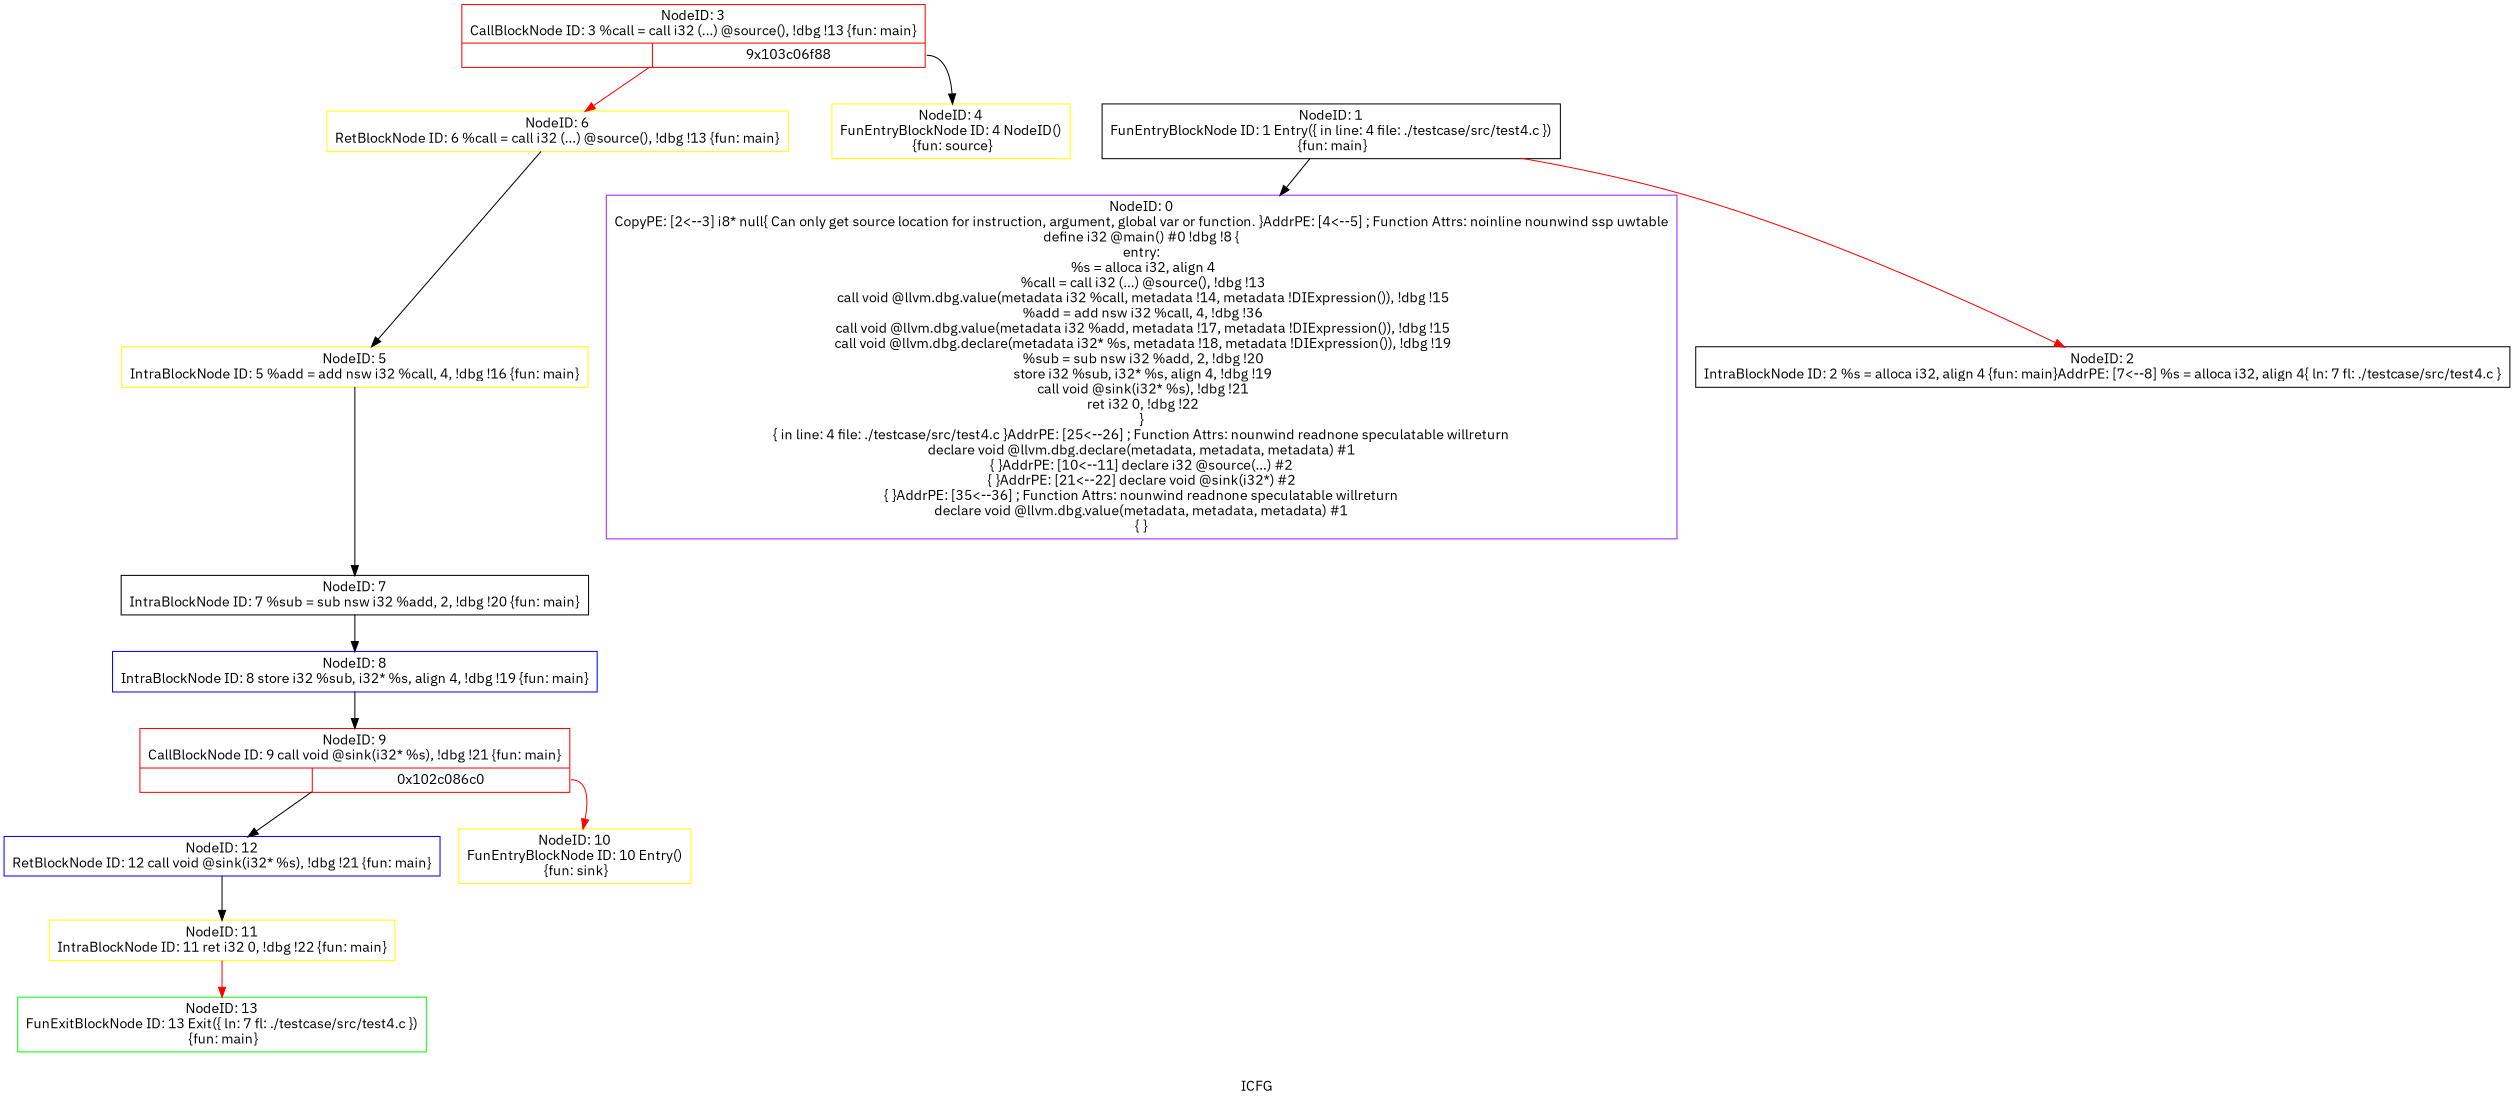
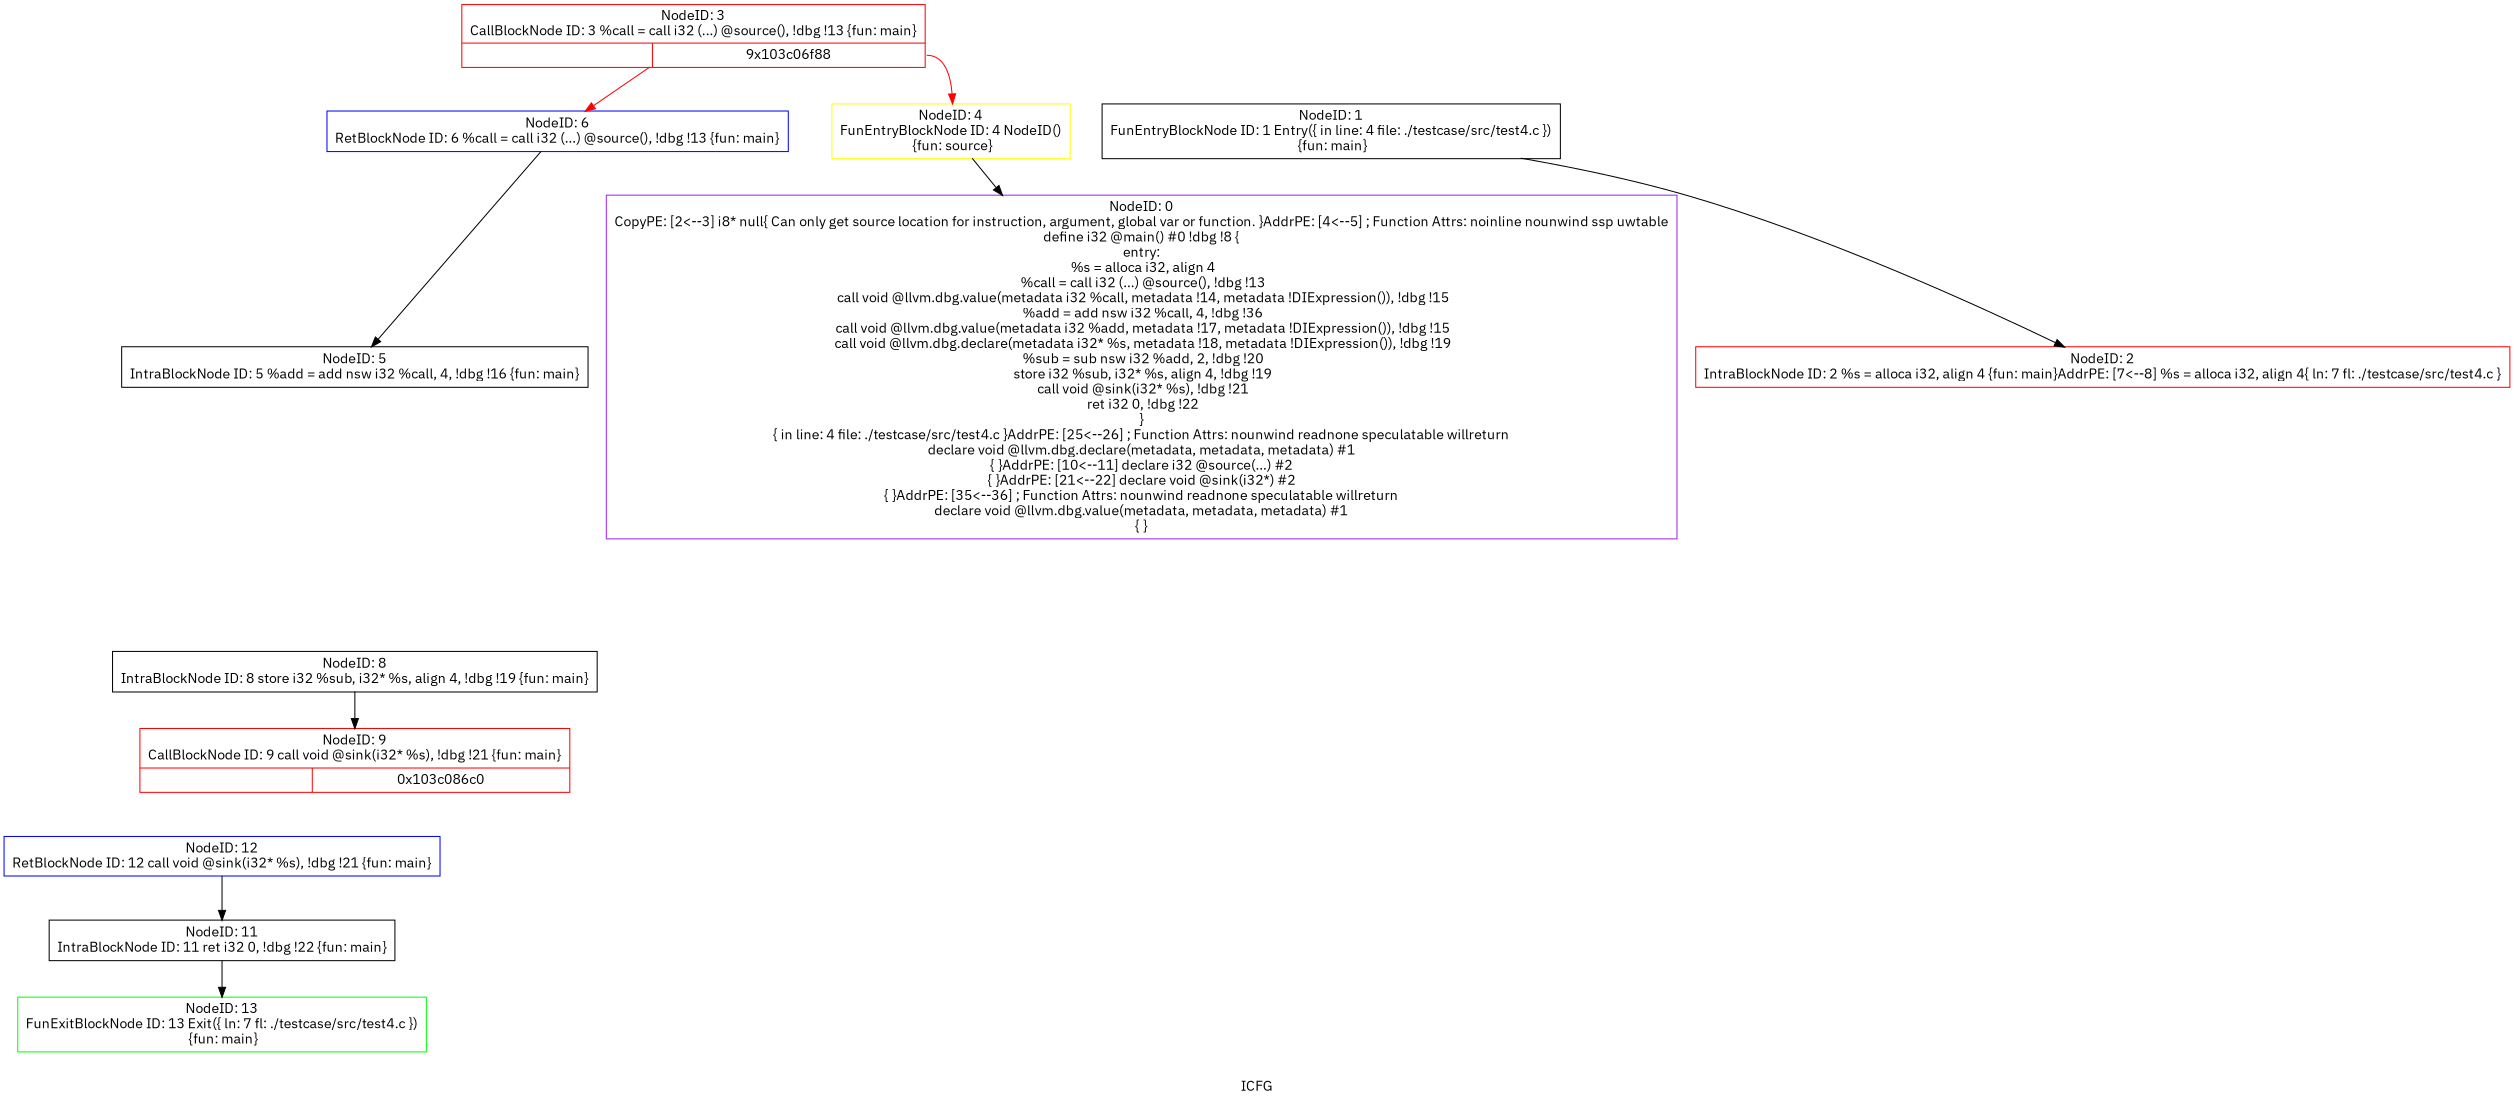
edge "NodeID: 3" -> "NodeID: 4": color black -> red
node "NodeID: 6": color yellow -> blue
edge "NodeID: 1" -> "NodeID: 0": now "NodeID: 4" -> "NodeID: 0"
edge "NodeID: 1" -> "NodeID: 2": color red -> black
node "NodeID: 5": color yellow -> black
node "NodeID: 2": color black -> red
node "NodeID: 7": removed
node "NodeID: 8": color blue -> black
node "NodeID: 9": text "0x102c086c0" -> "0x103c086c0"
edge "NodeID: 9" -> "NodeID: 12": removed
node "NodeID: 10": removed
node "NodeID: 11": color yellow -> black
edge "NodeID: 11" -> "NodeID: 13": color red -> black
